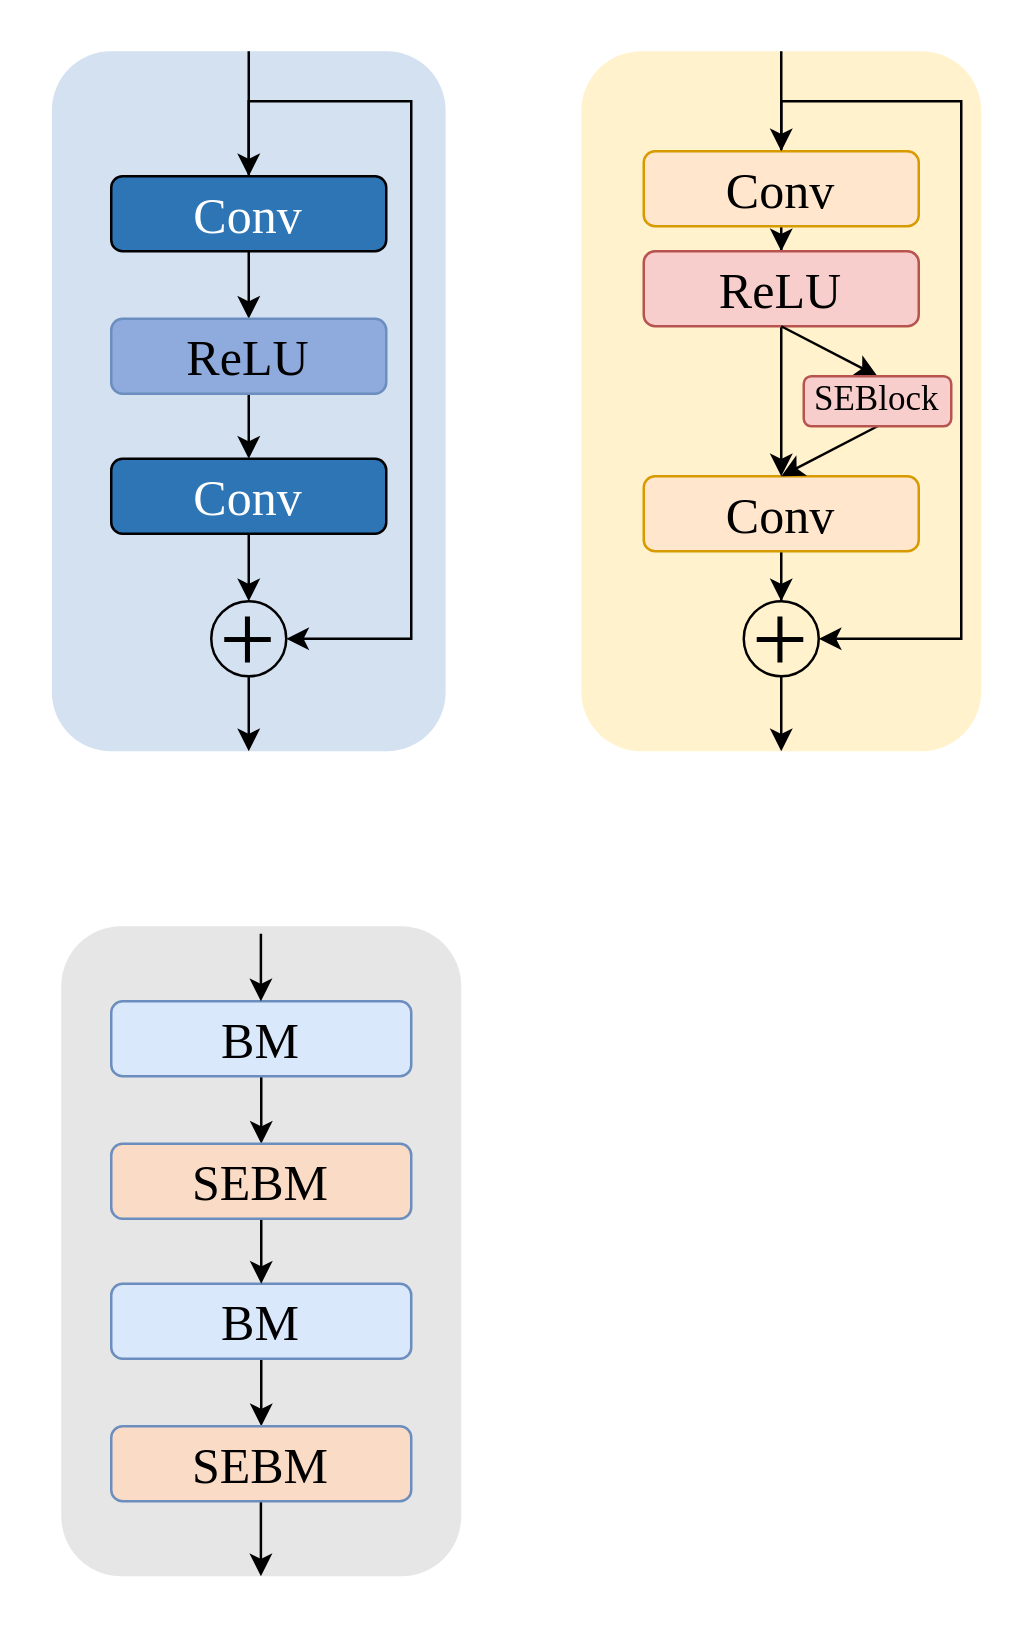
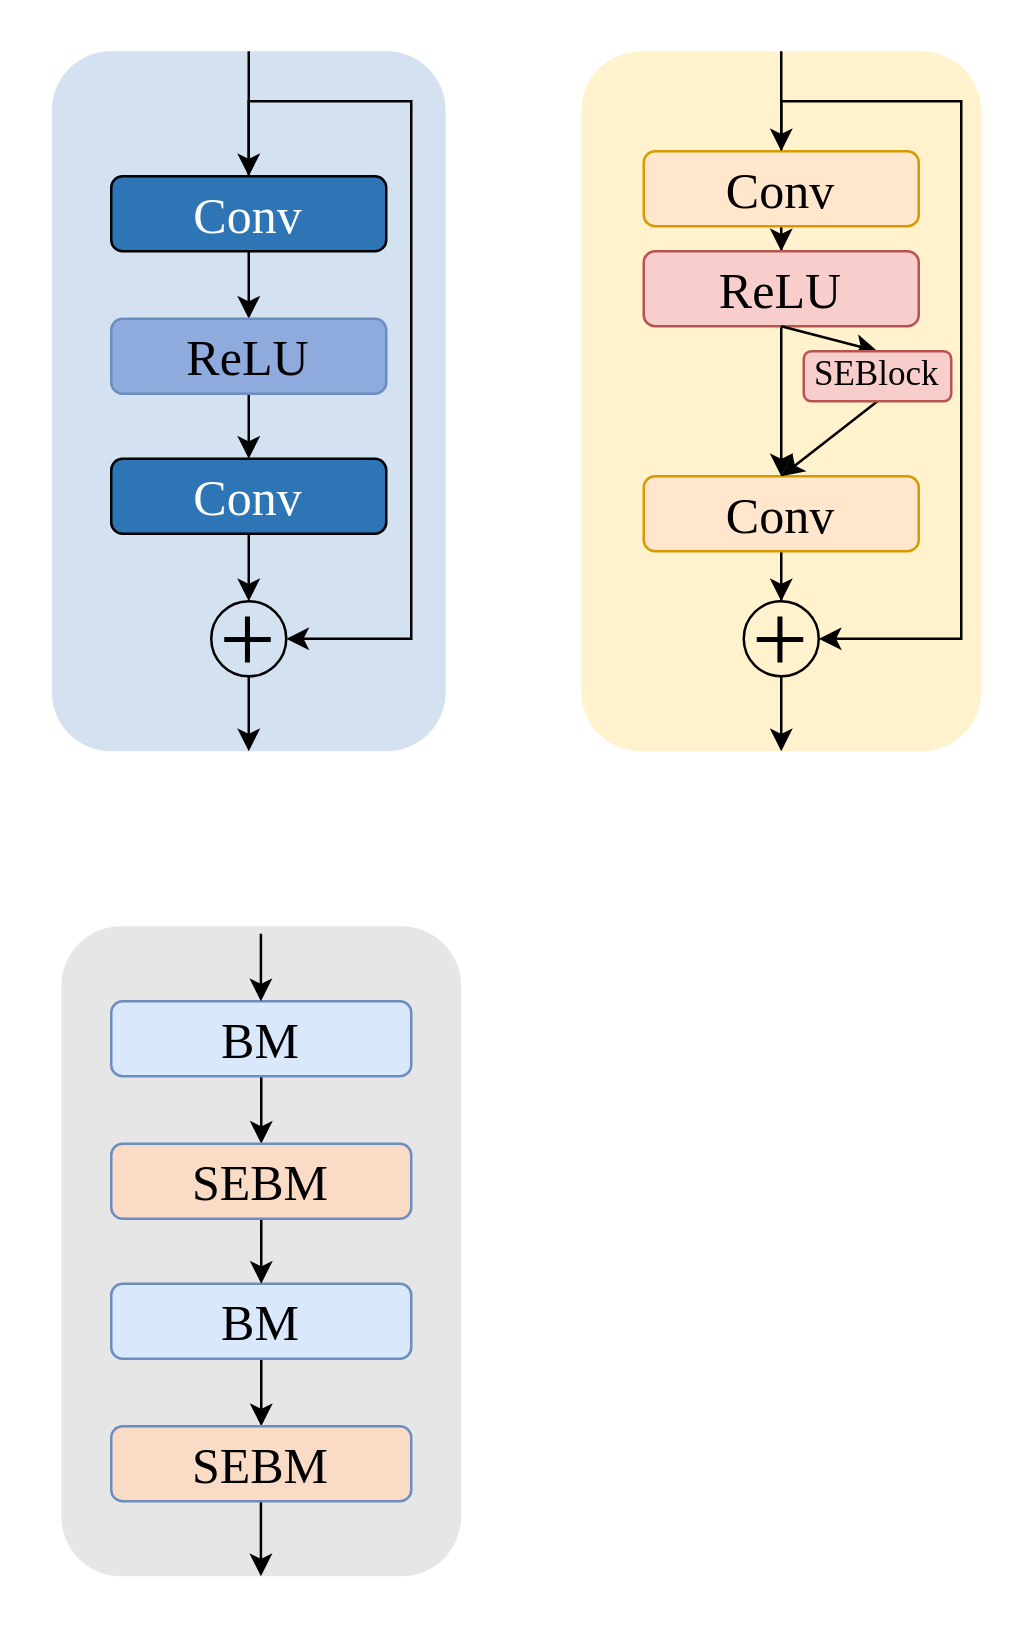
node "SEBlock": moved (878, 401) -> (878, 376)
